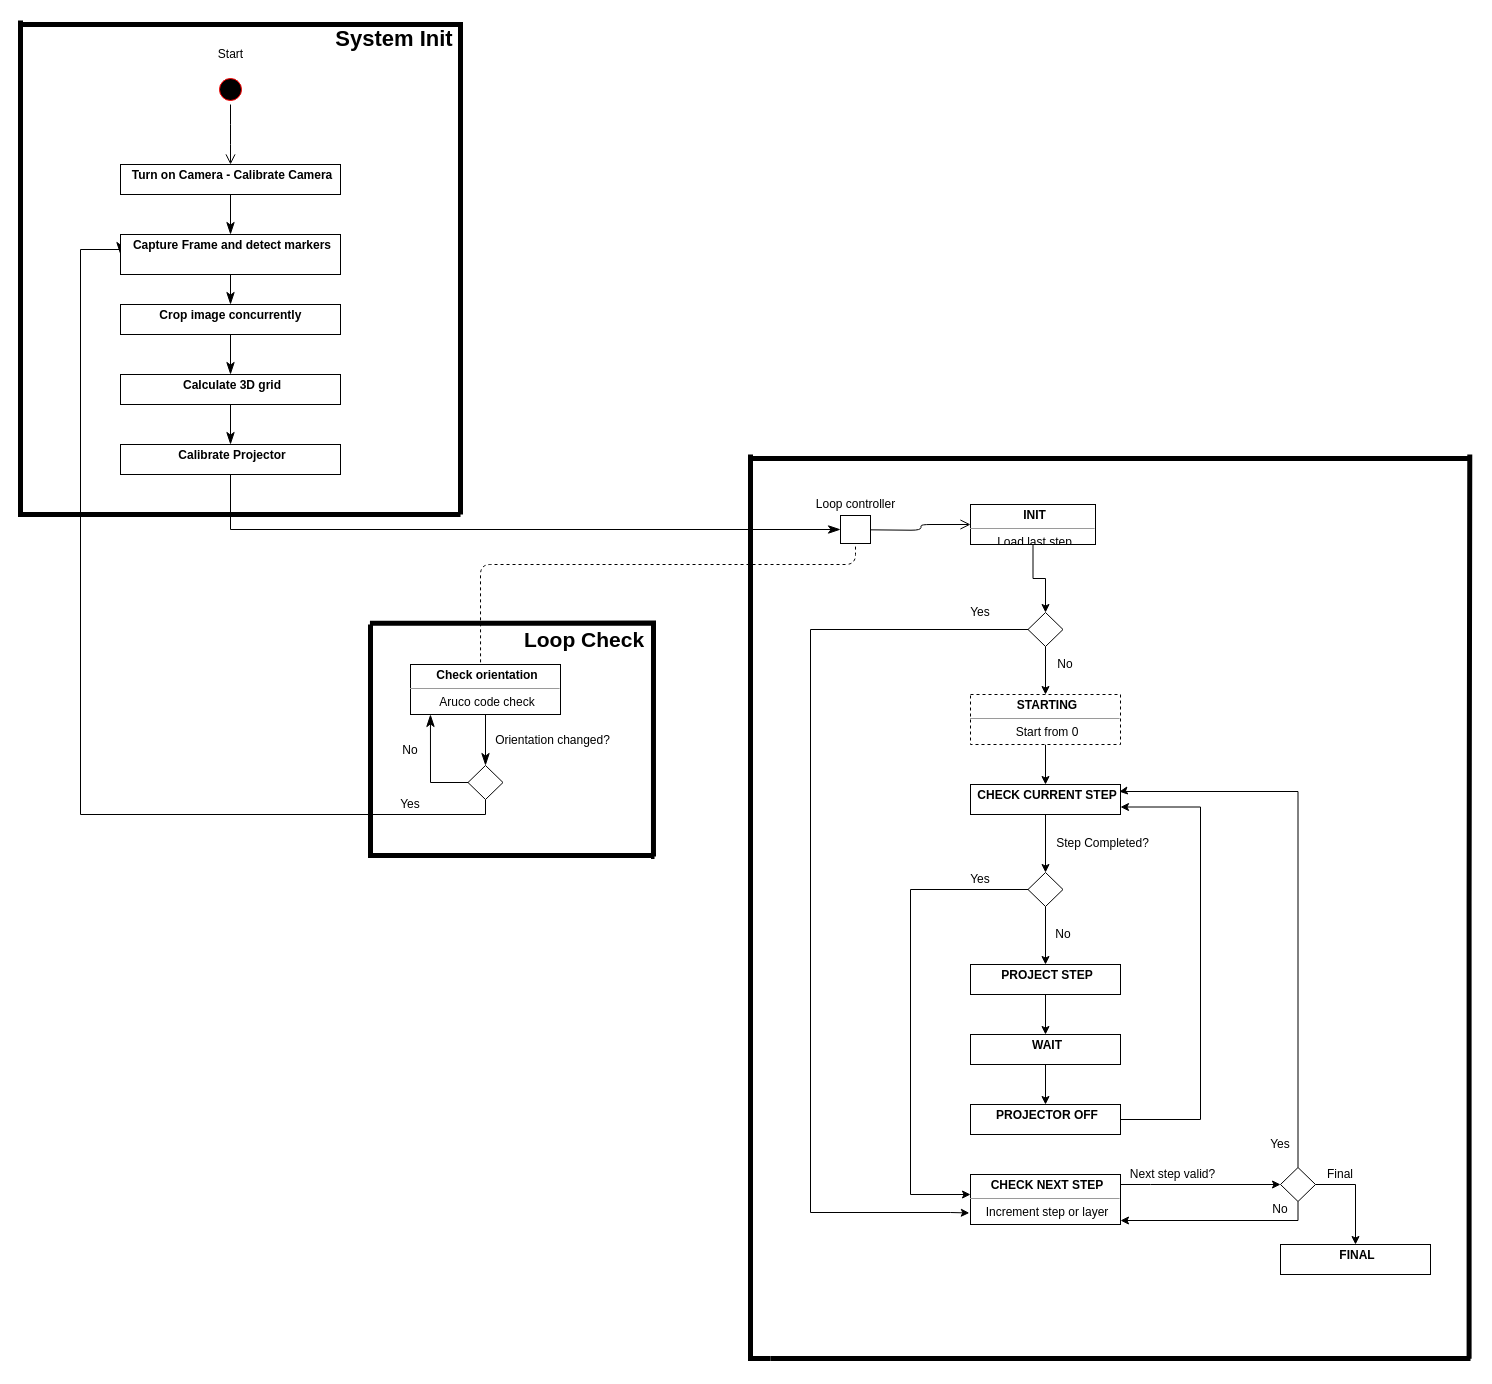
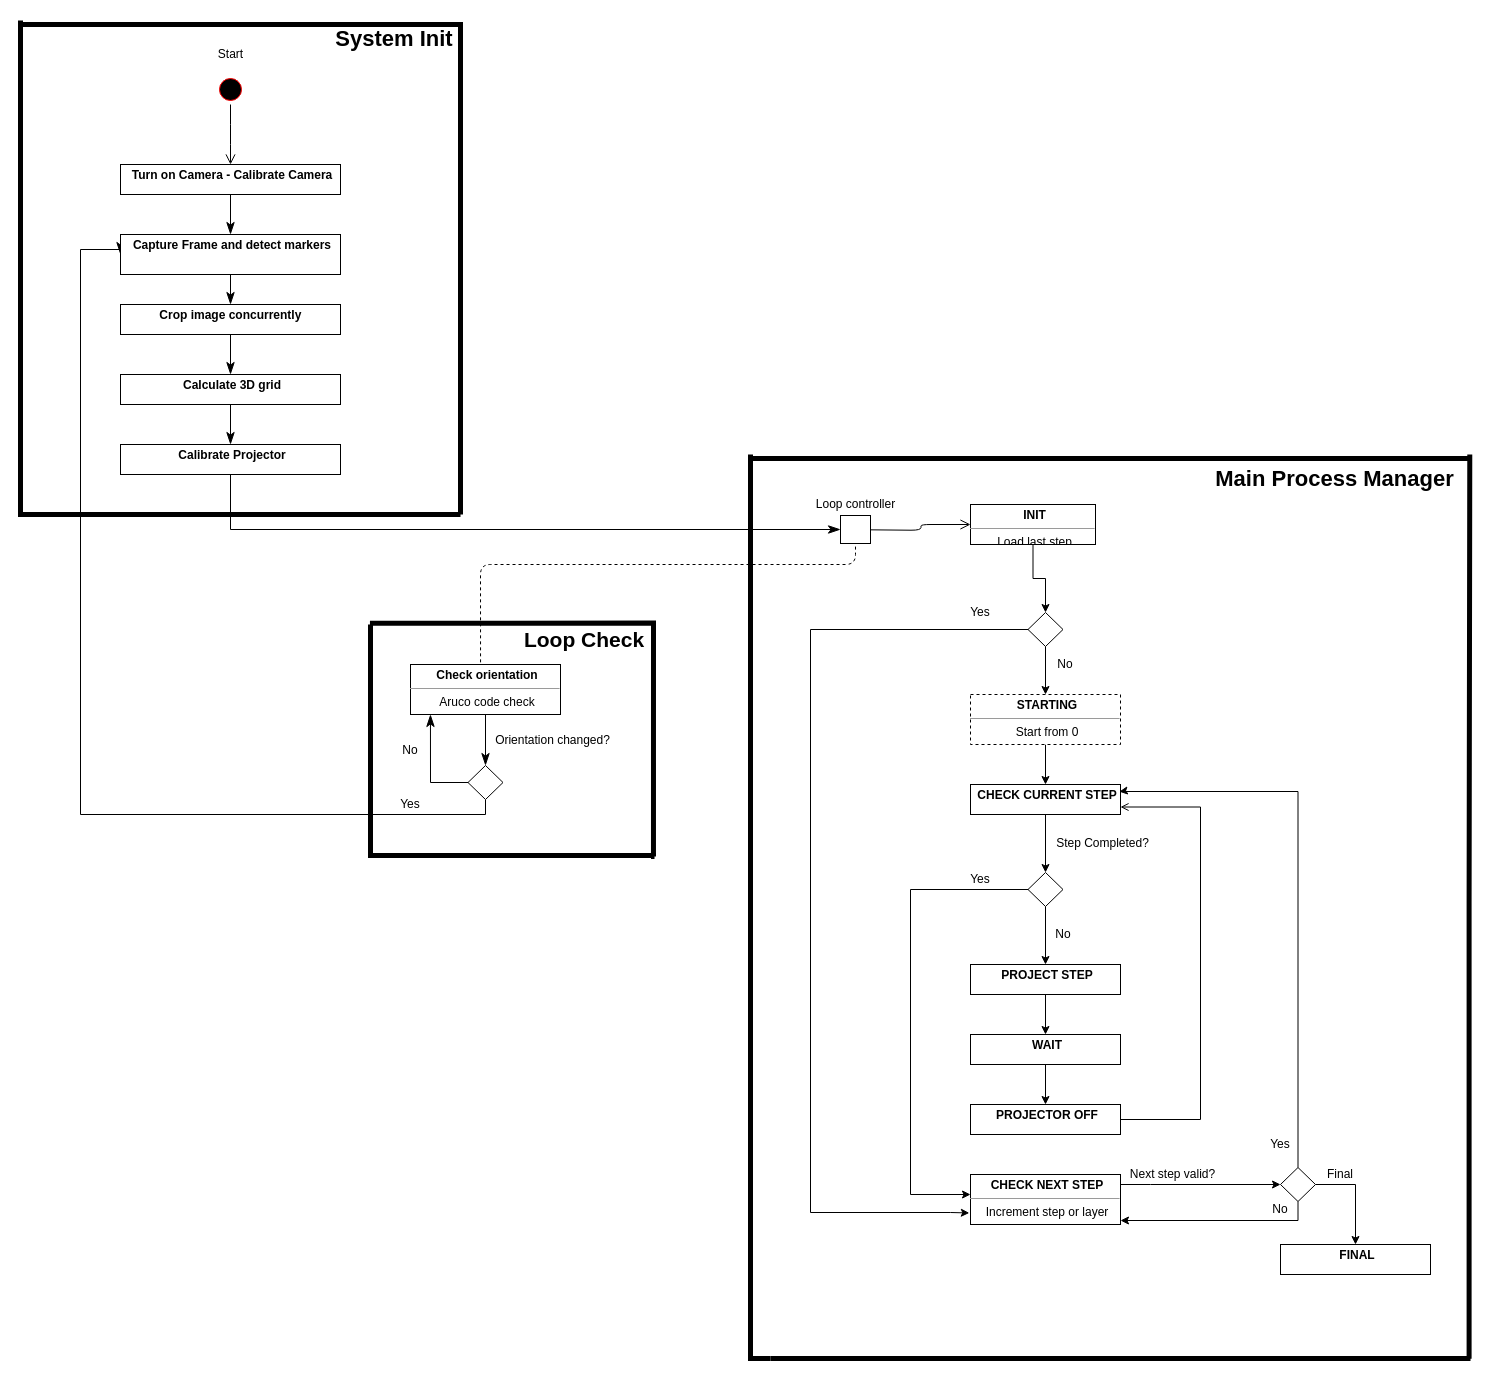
node "Main Process Manager": added
edge "PROJECTOR OFF" -> "CHECK CURRENT STEP": arrowhead classic -> open
